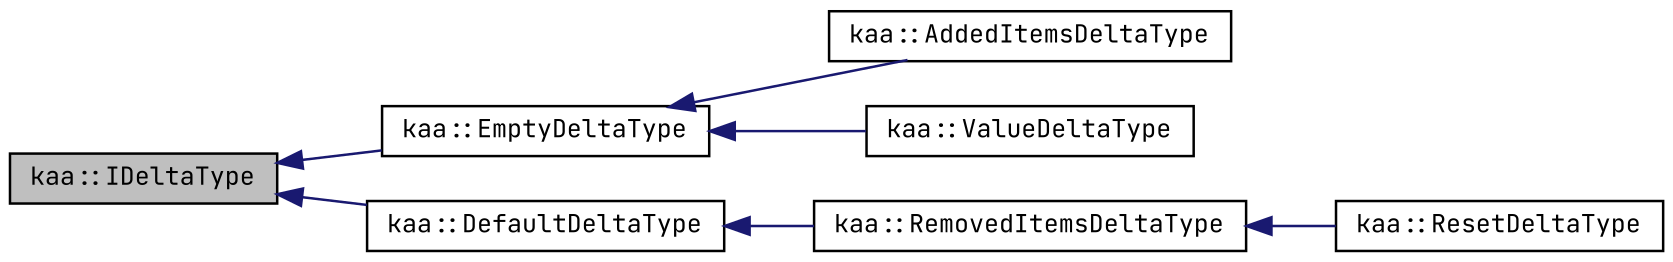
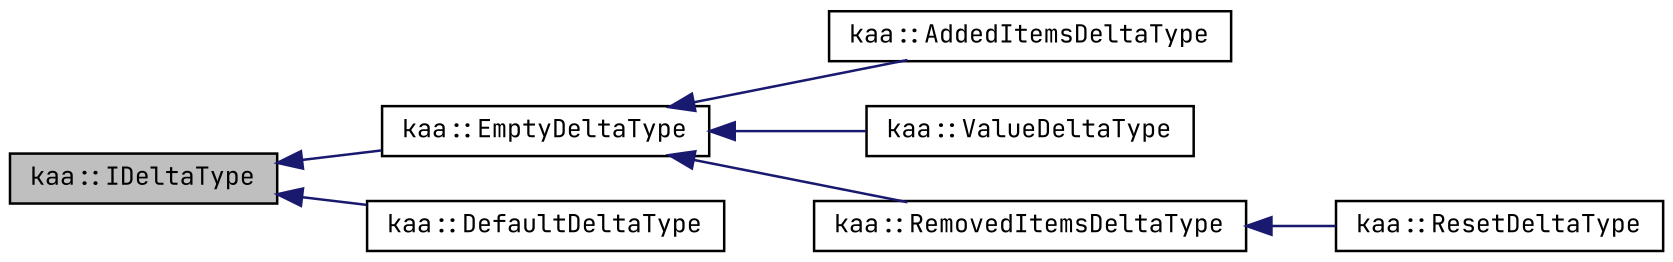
edge "kaa::RemovedItemsDeltaType" -> "kaa::DefaultDeltaType": now "kaa::RemovedItemsDeltaType" -> "kaa::EmptyDeltaType"
